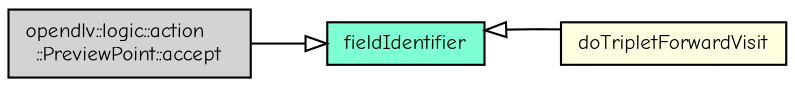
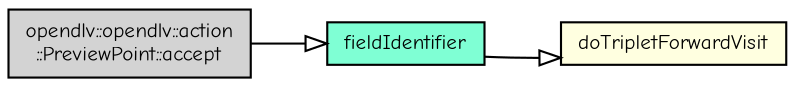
edge "doTripletForwardVisit" -> "fieldIdentifier": reversed
node "opendlv::logic::action ::PreviewPoint::accept": label "opendlv::logic::action ::PreviewPoint::accept" -> "opendlv::opendlv::action ::PreviewPoint::accept"
